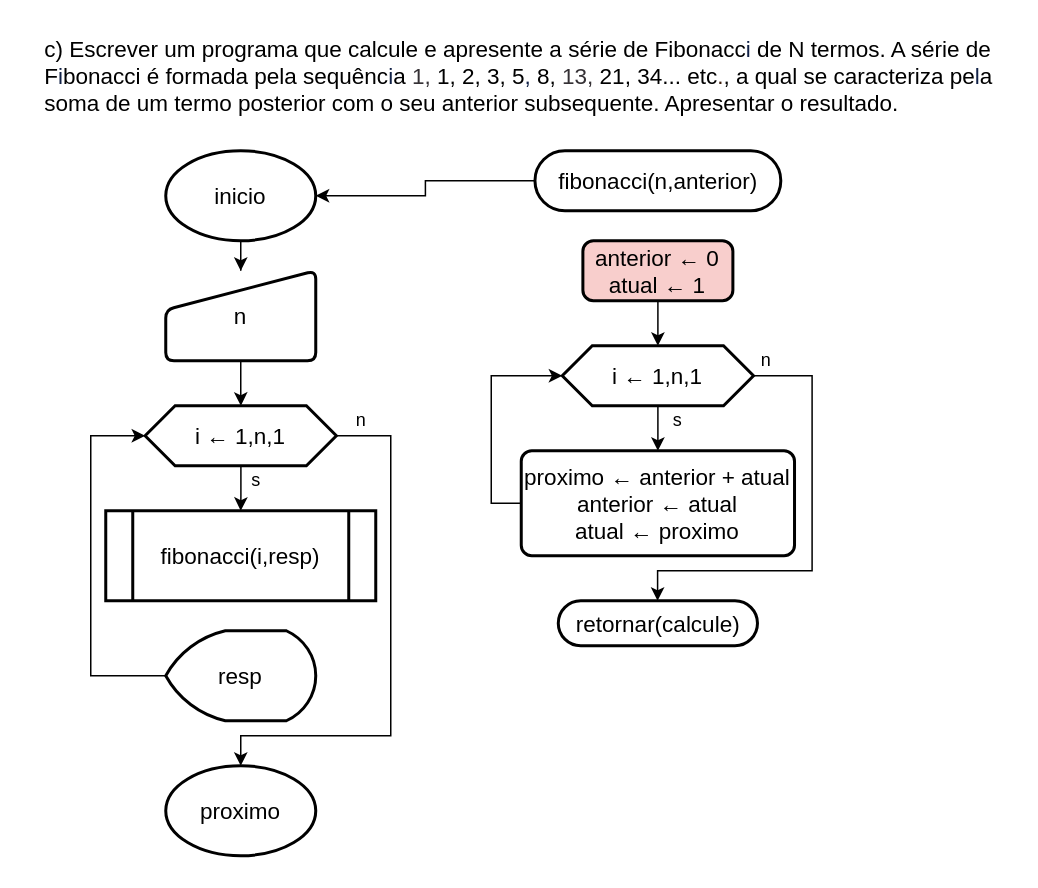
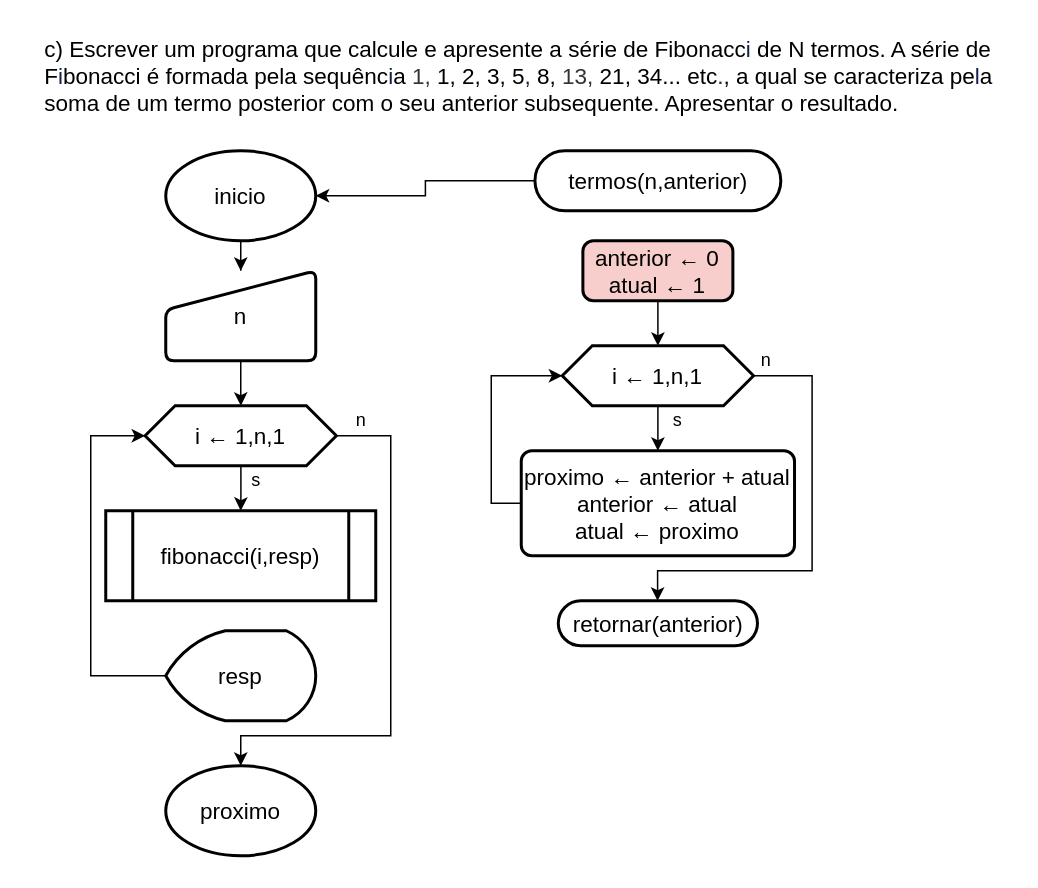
node "fibonacci(n,anterior)": label "fibonacci(n,anterior)" -> "termos(n,anterior)"
node "retornar(calcule)": label "retornar(calcule)" -> "retornar(anterior)"
